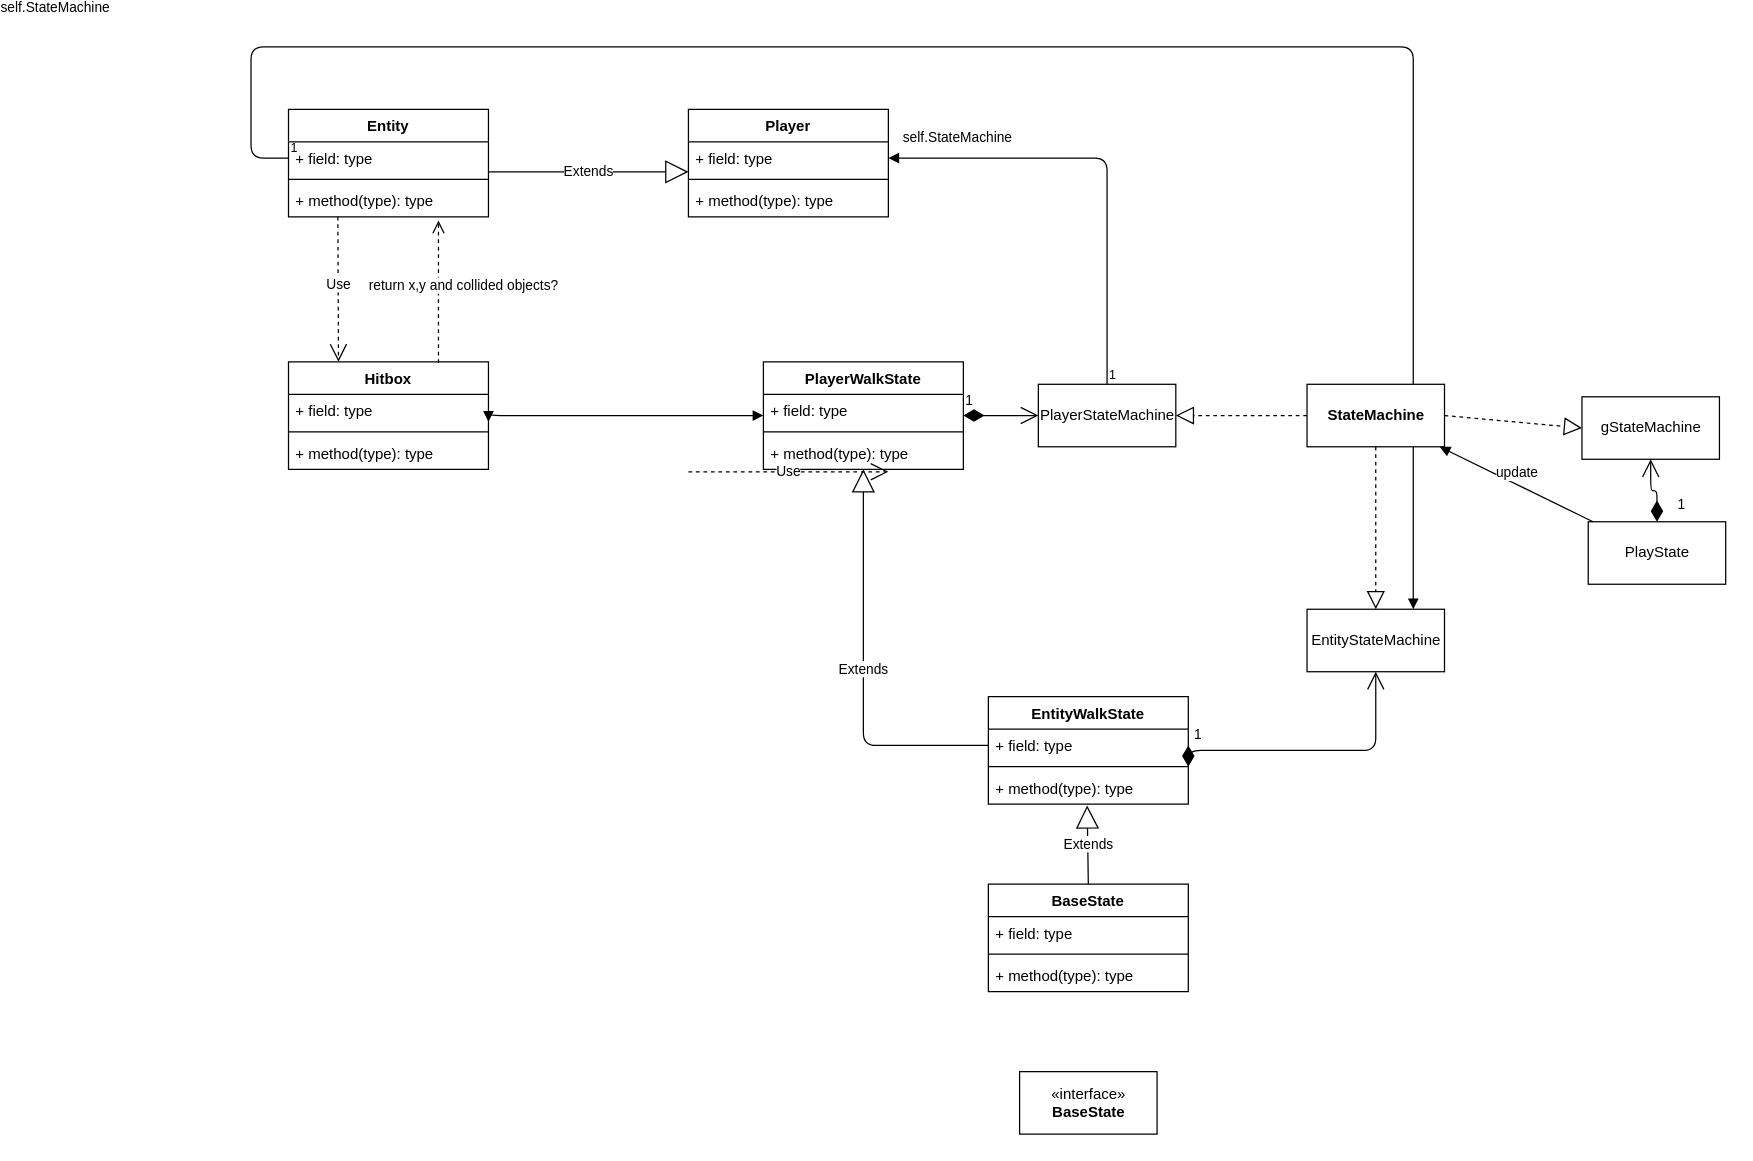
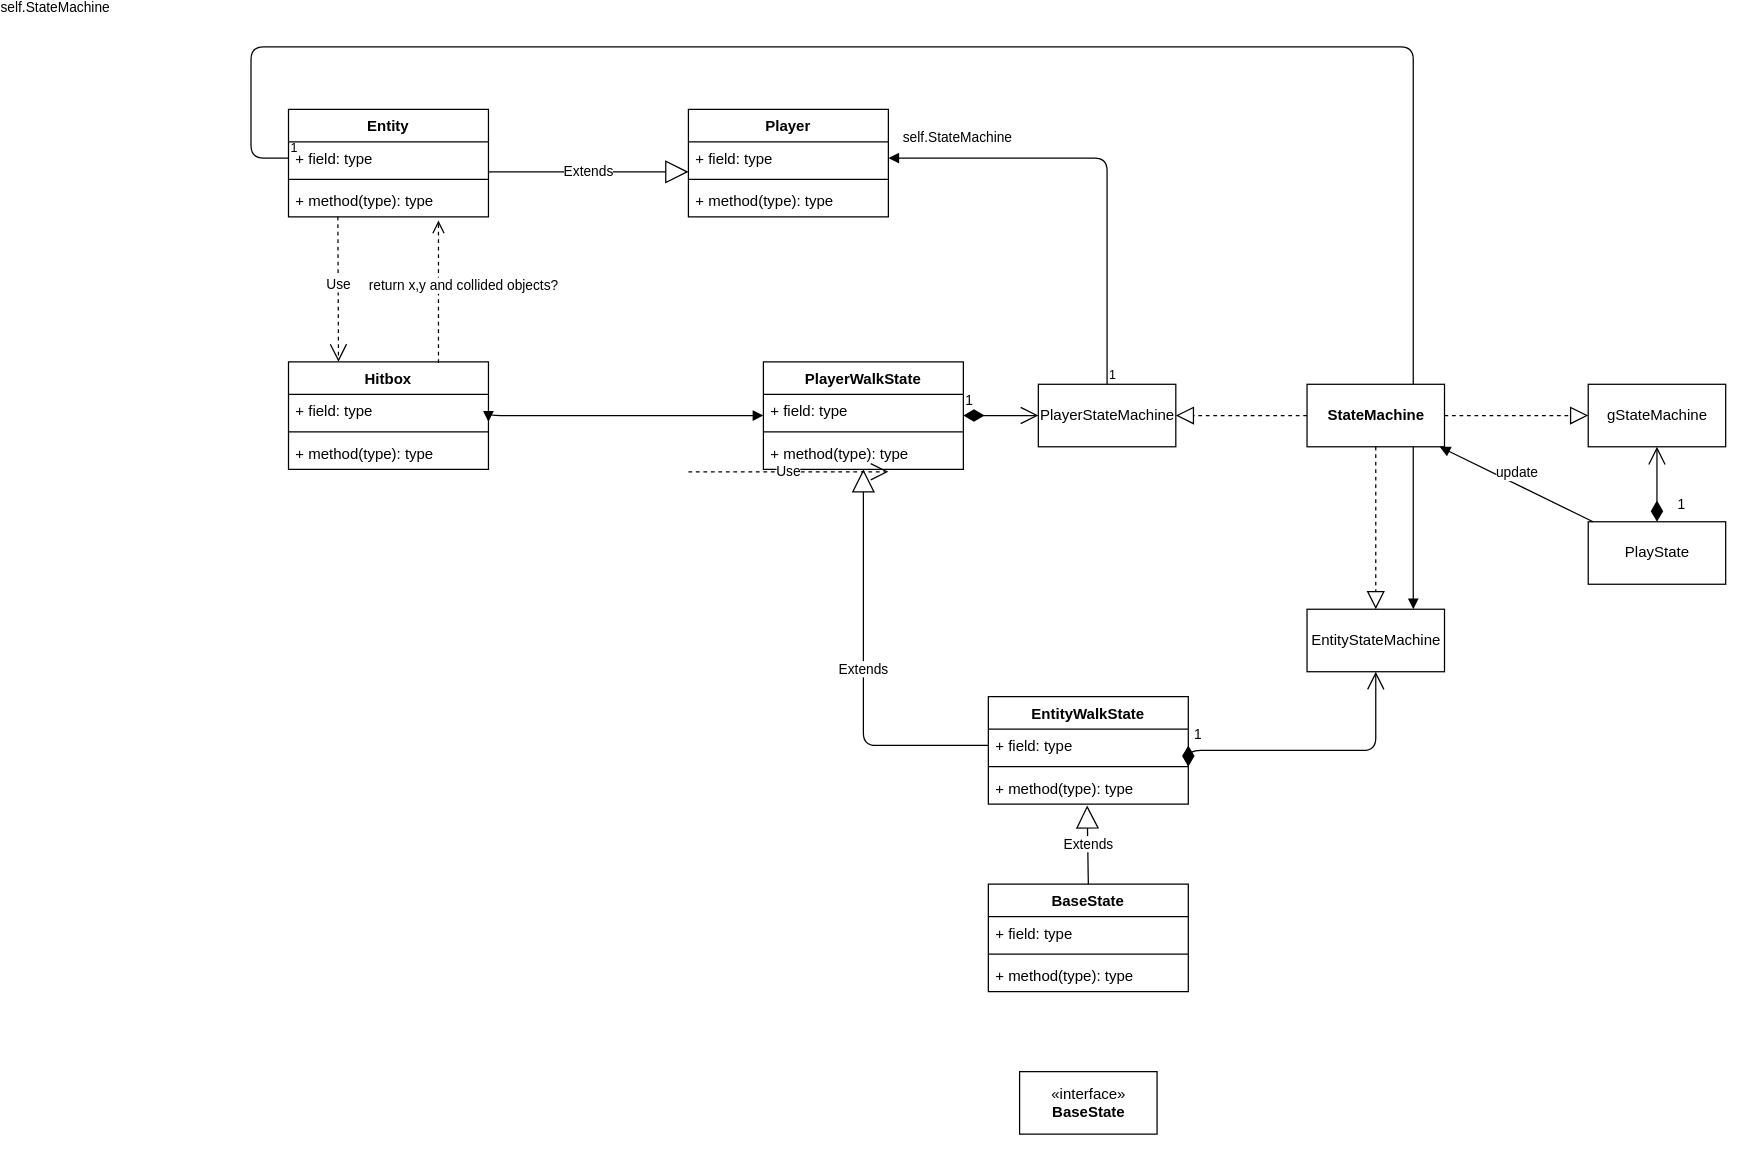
node "gStateMachine": moved (1651, 428) -> (1657, 416)
